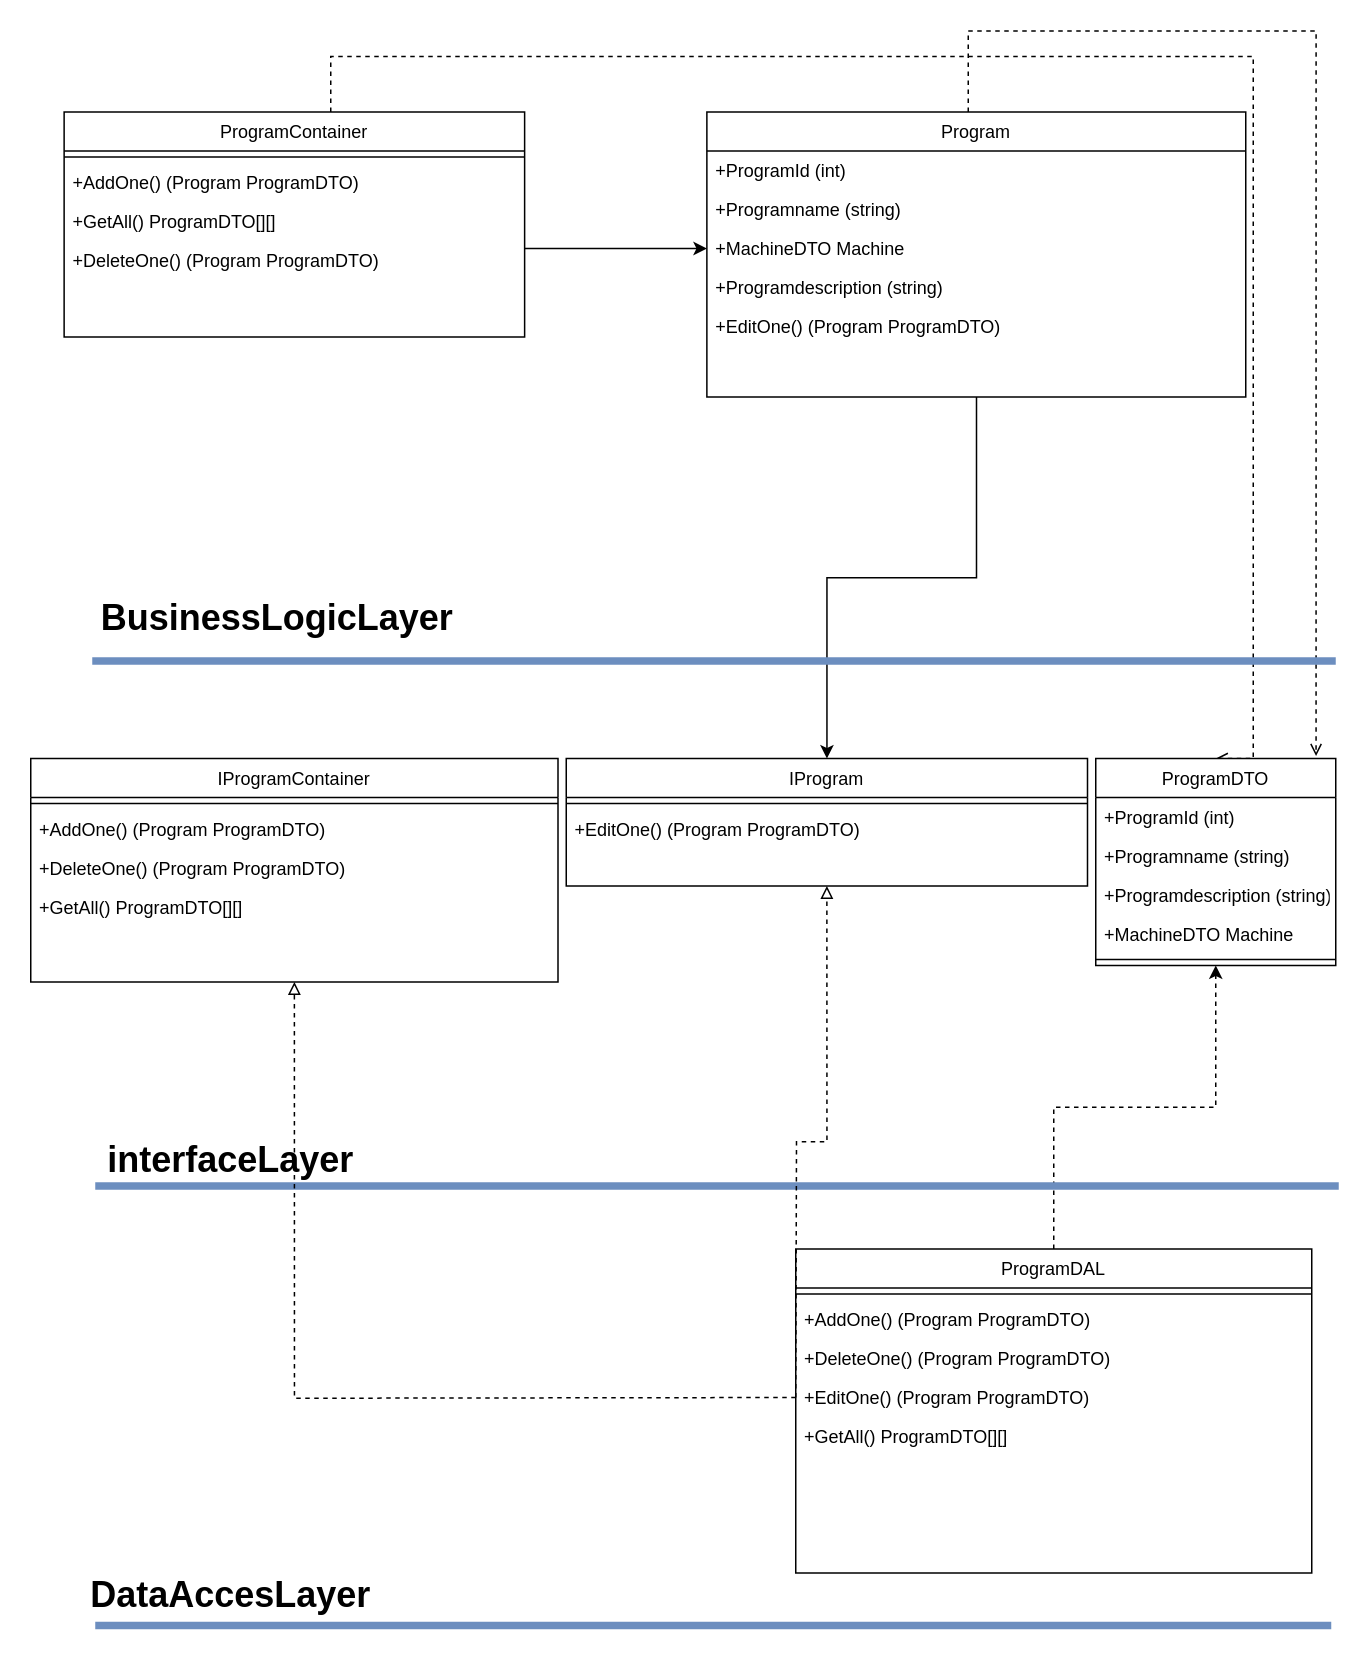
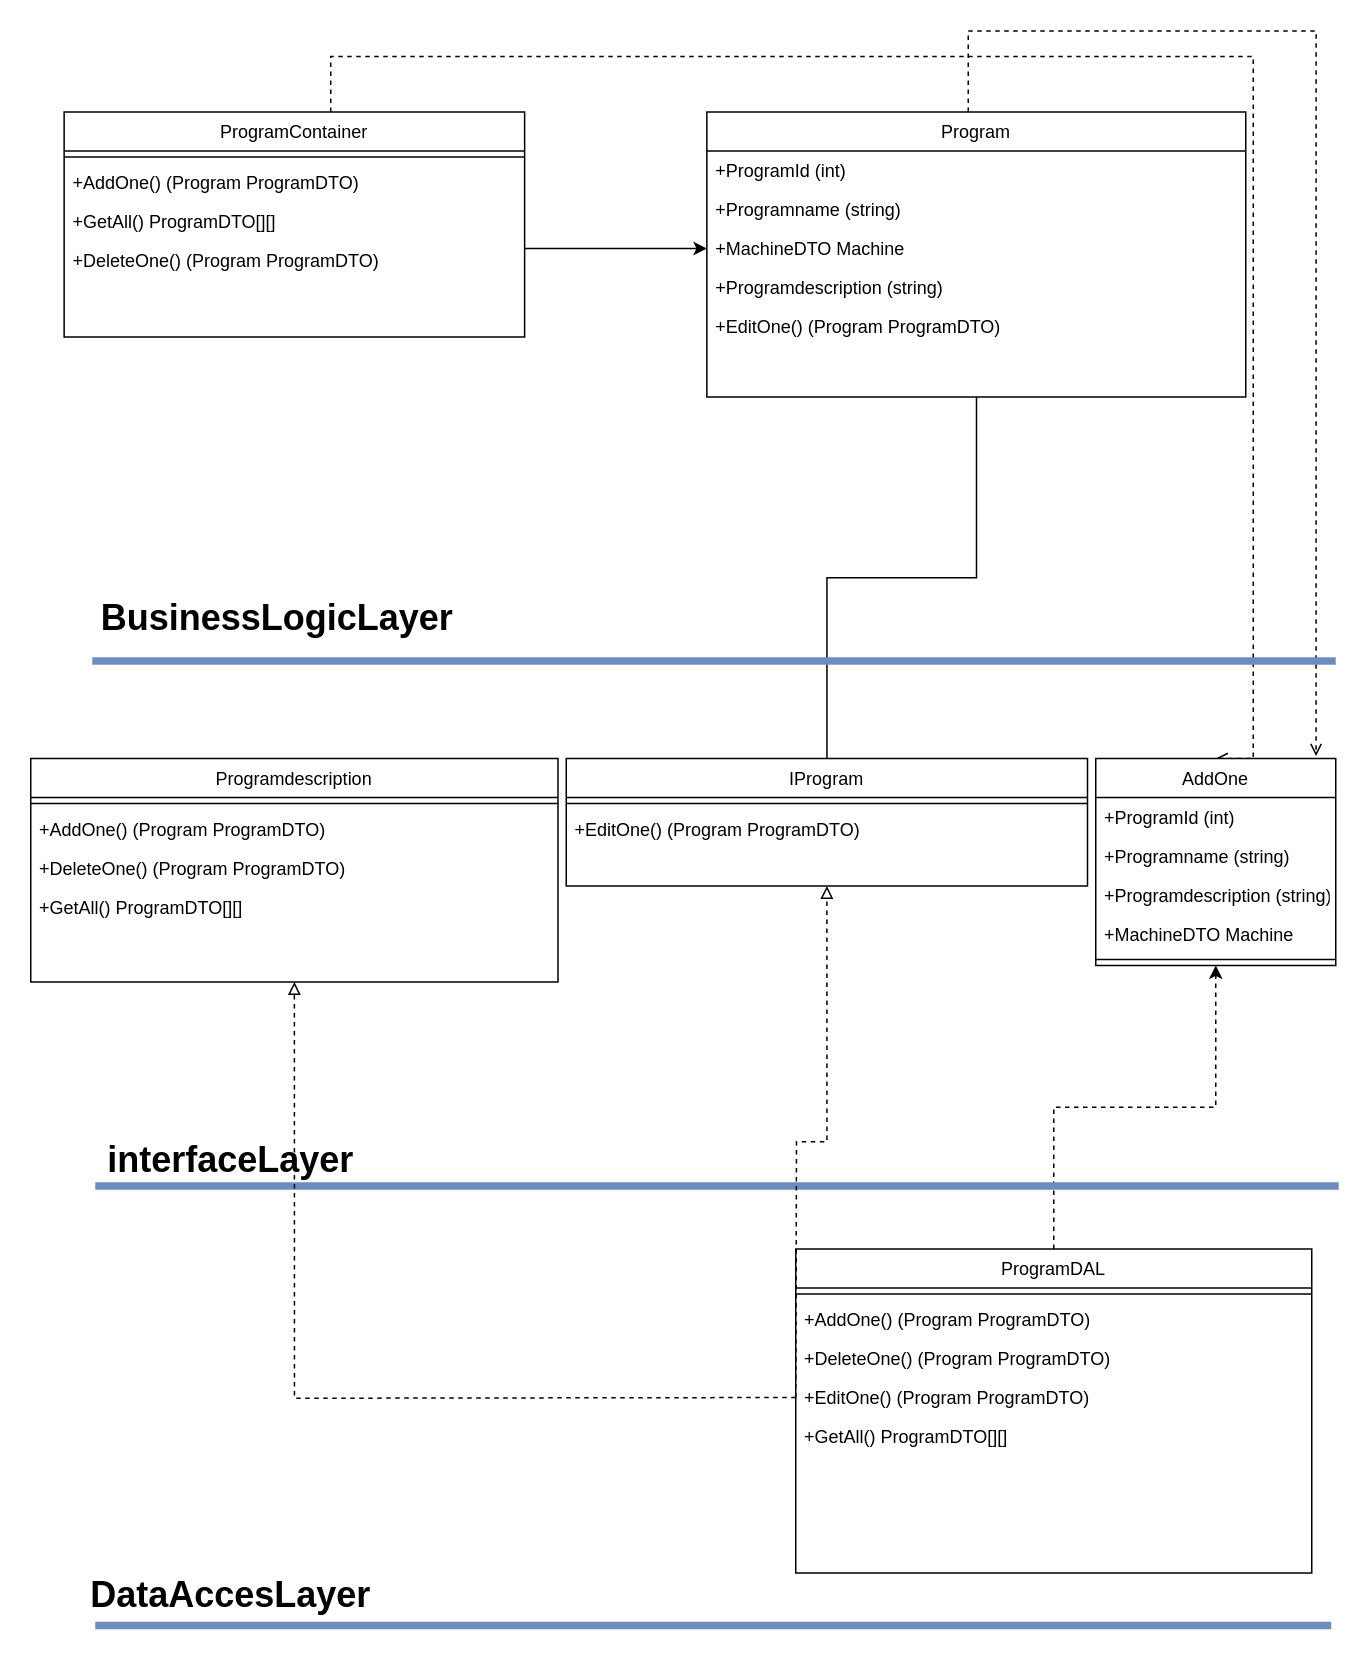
edge "Program" -> "IProgram": arrowhead classic -> none
node "IProgramContainer": label "IProgramContainer" -> "Programdescription"
node "ProgramDTO": label "ProgramDTO" -> "AddOne"
